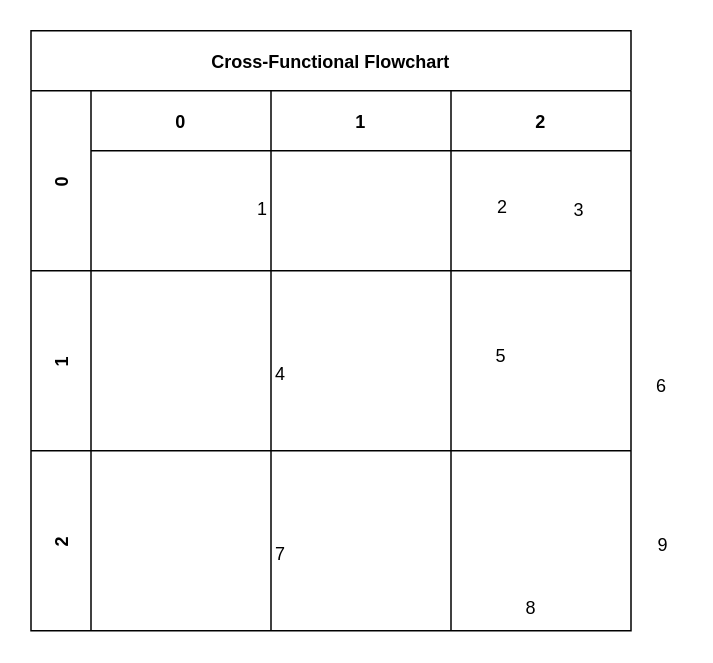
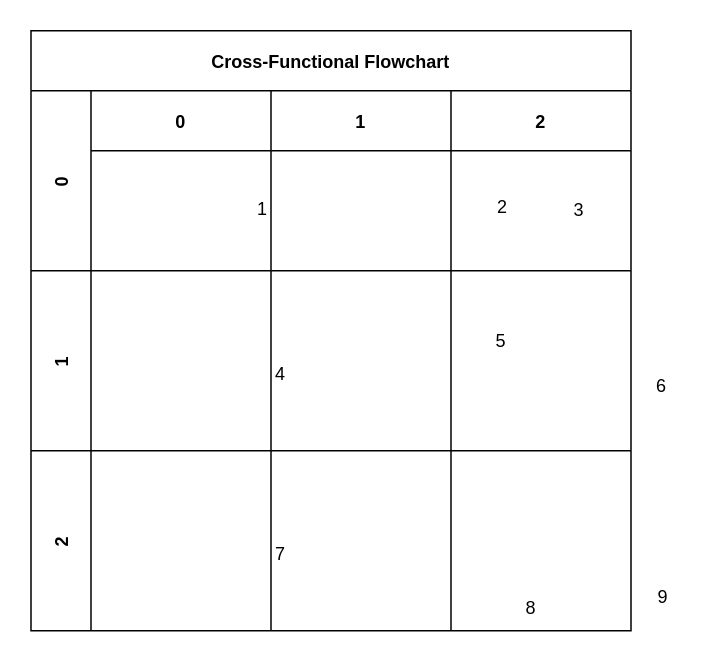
node "5": moved (500, 356) -> (500, 341)
node "9": moved (662, 545) -> (662, 598)
